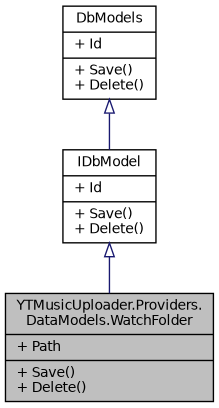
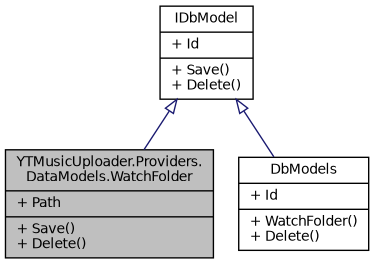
node "DbModels": text "+ Save()" -> "+ WatchFolder()"
edge "IDbModel" -> "DbModels": reversed
